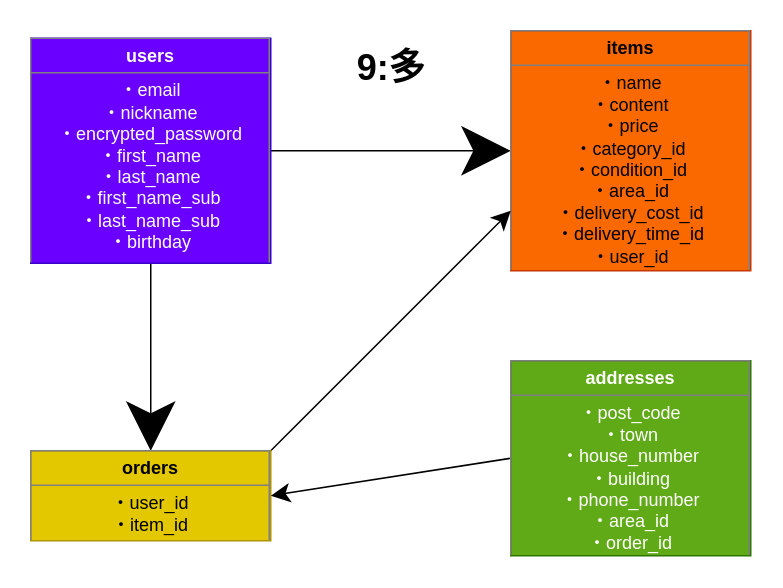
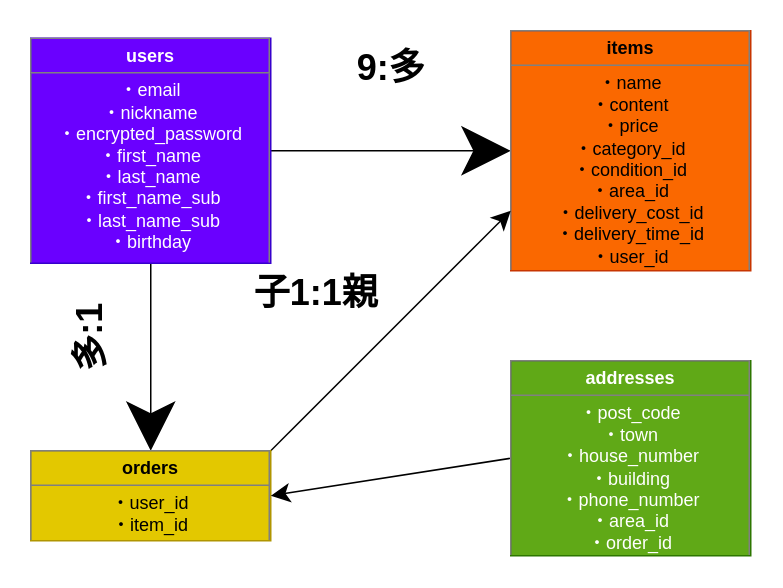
node "子1:1親": added
node "多:1": added
